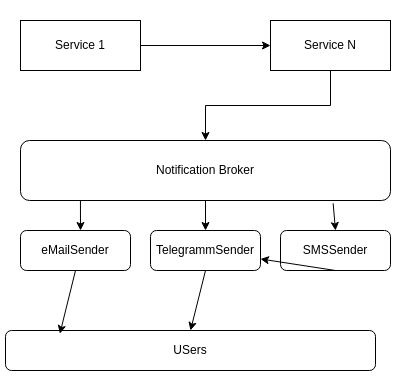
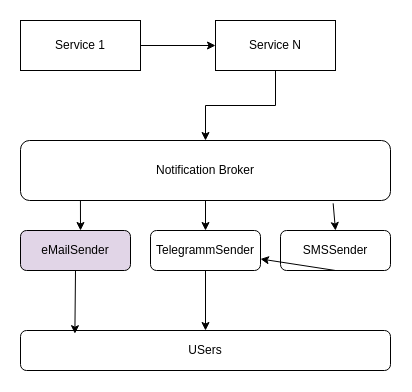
node "Service N": moved (331, 46) -> (276, 46)
node "eMailSender": fillcolor #ffffff -> #e1d5e7
node "USers": moved (191, 351) -> (206, 351)
